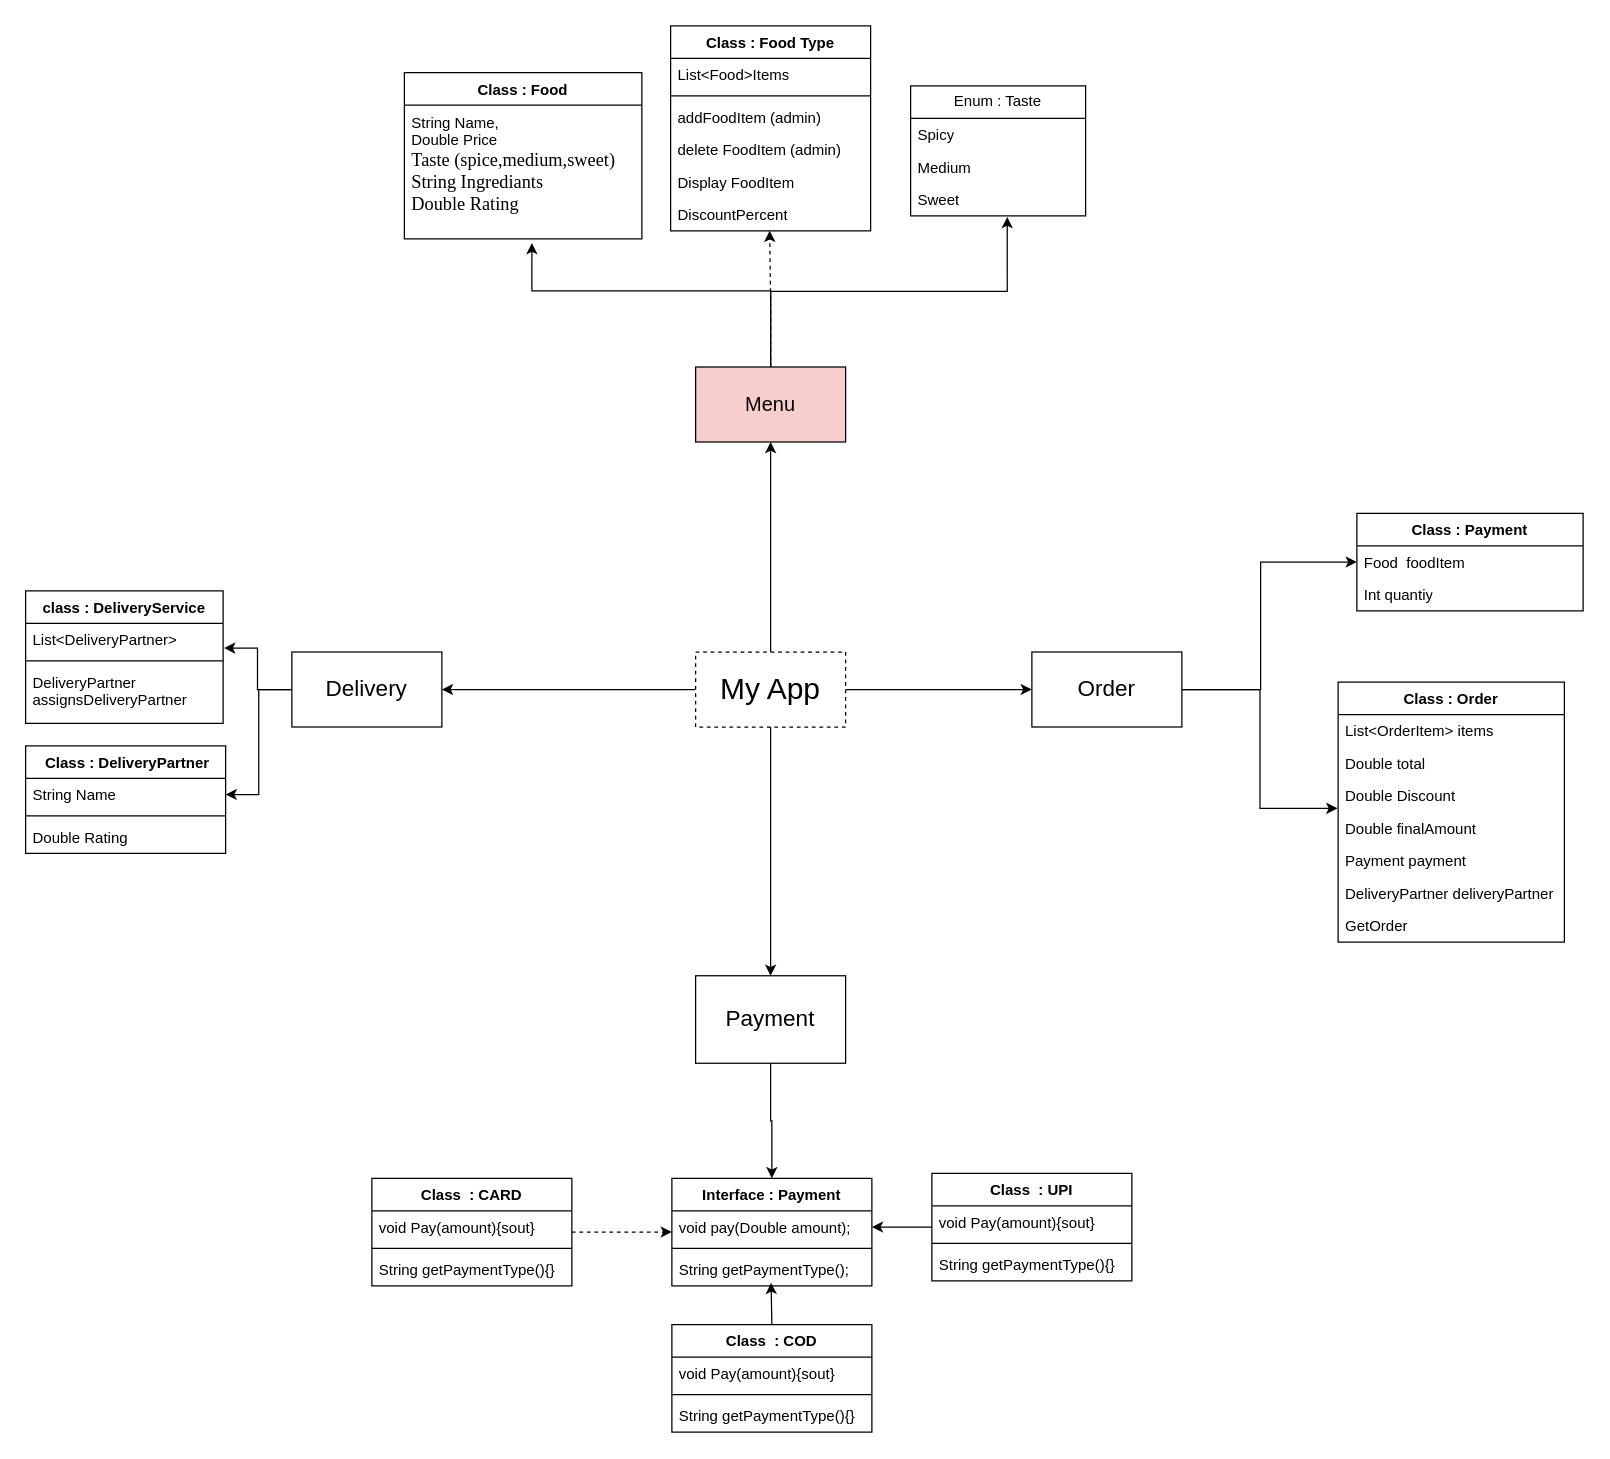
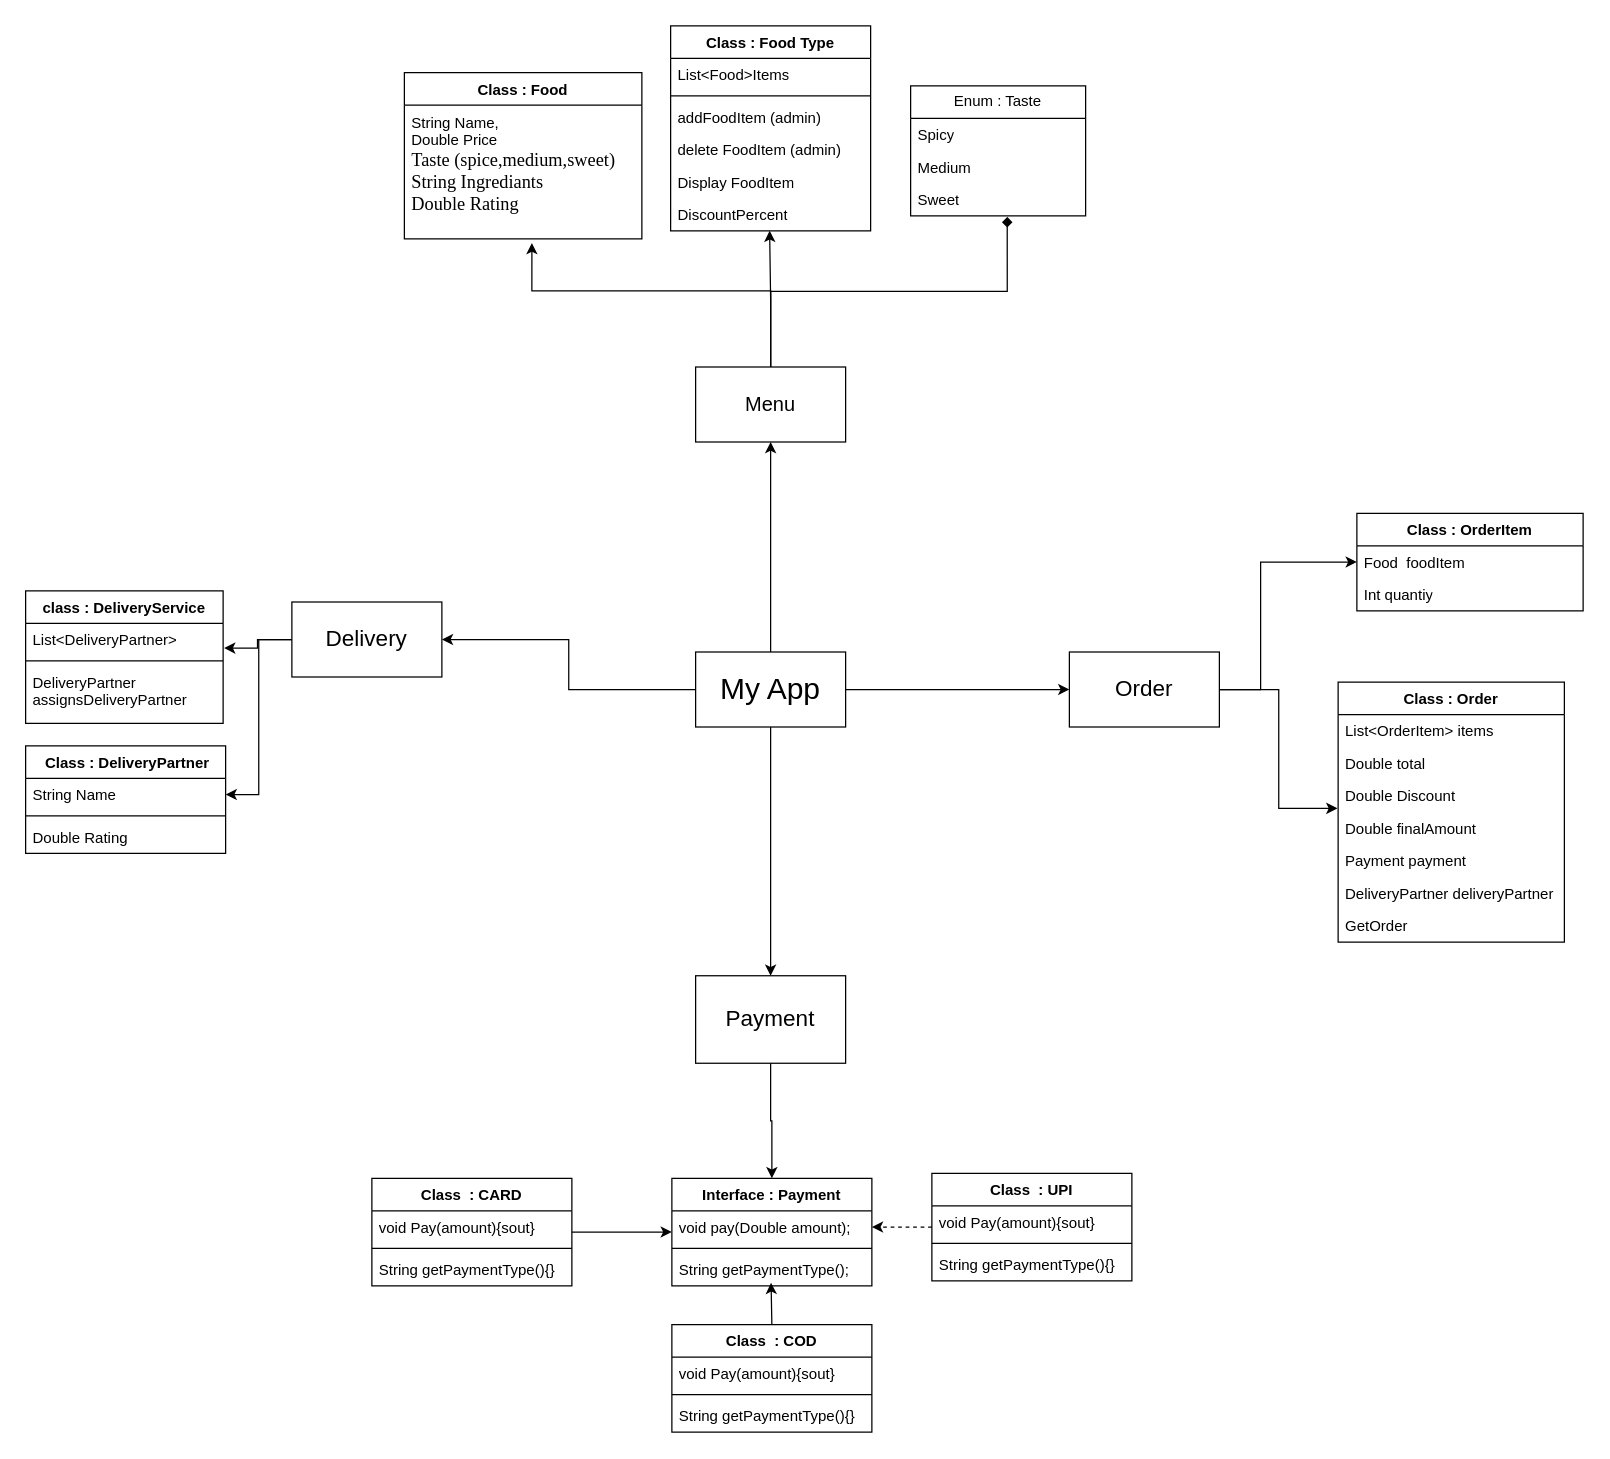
edge "Menu" -> "Sweet": arrowhead classic -> diamond
edge "Menu" -> "DiscountPercent": style dashed -> solid
node "Menu": fillcolor #f8cecc -> #ffffff
node "Class : Payment": label "Class : Payment" -> "Class : OrderItem"
node "Delivery": moved (367, 689) -> (367, 639)
node "My App": style dashed -> solid
node "Order": moved (1107, 689) -> (1144, 689)
edge "Class : UPI" -> "void pay(Double amount);": style solid -> dashed
edge "Class : CARD" -> "Interface : Payment": style dashed -> solid
